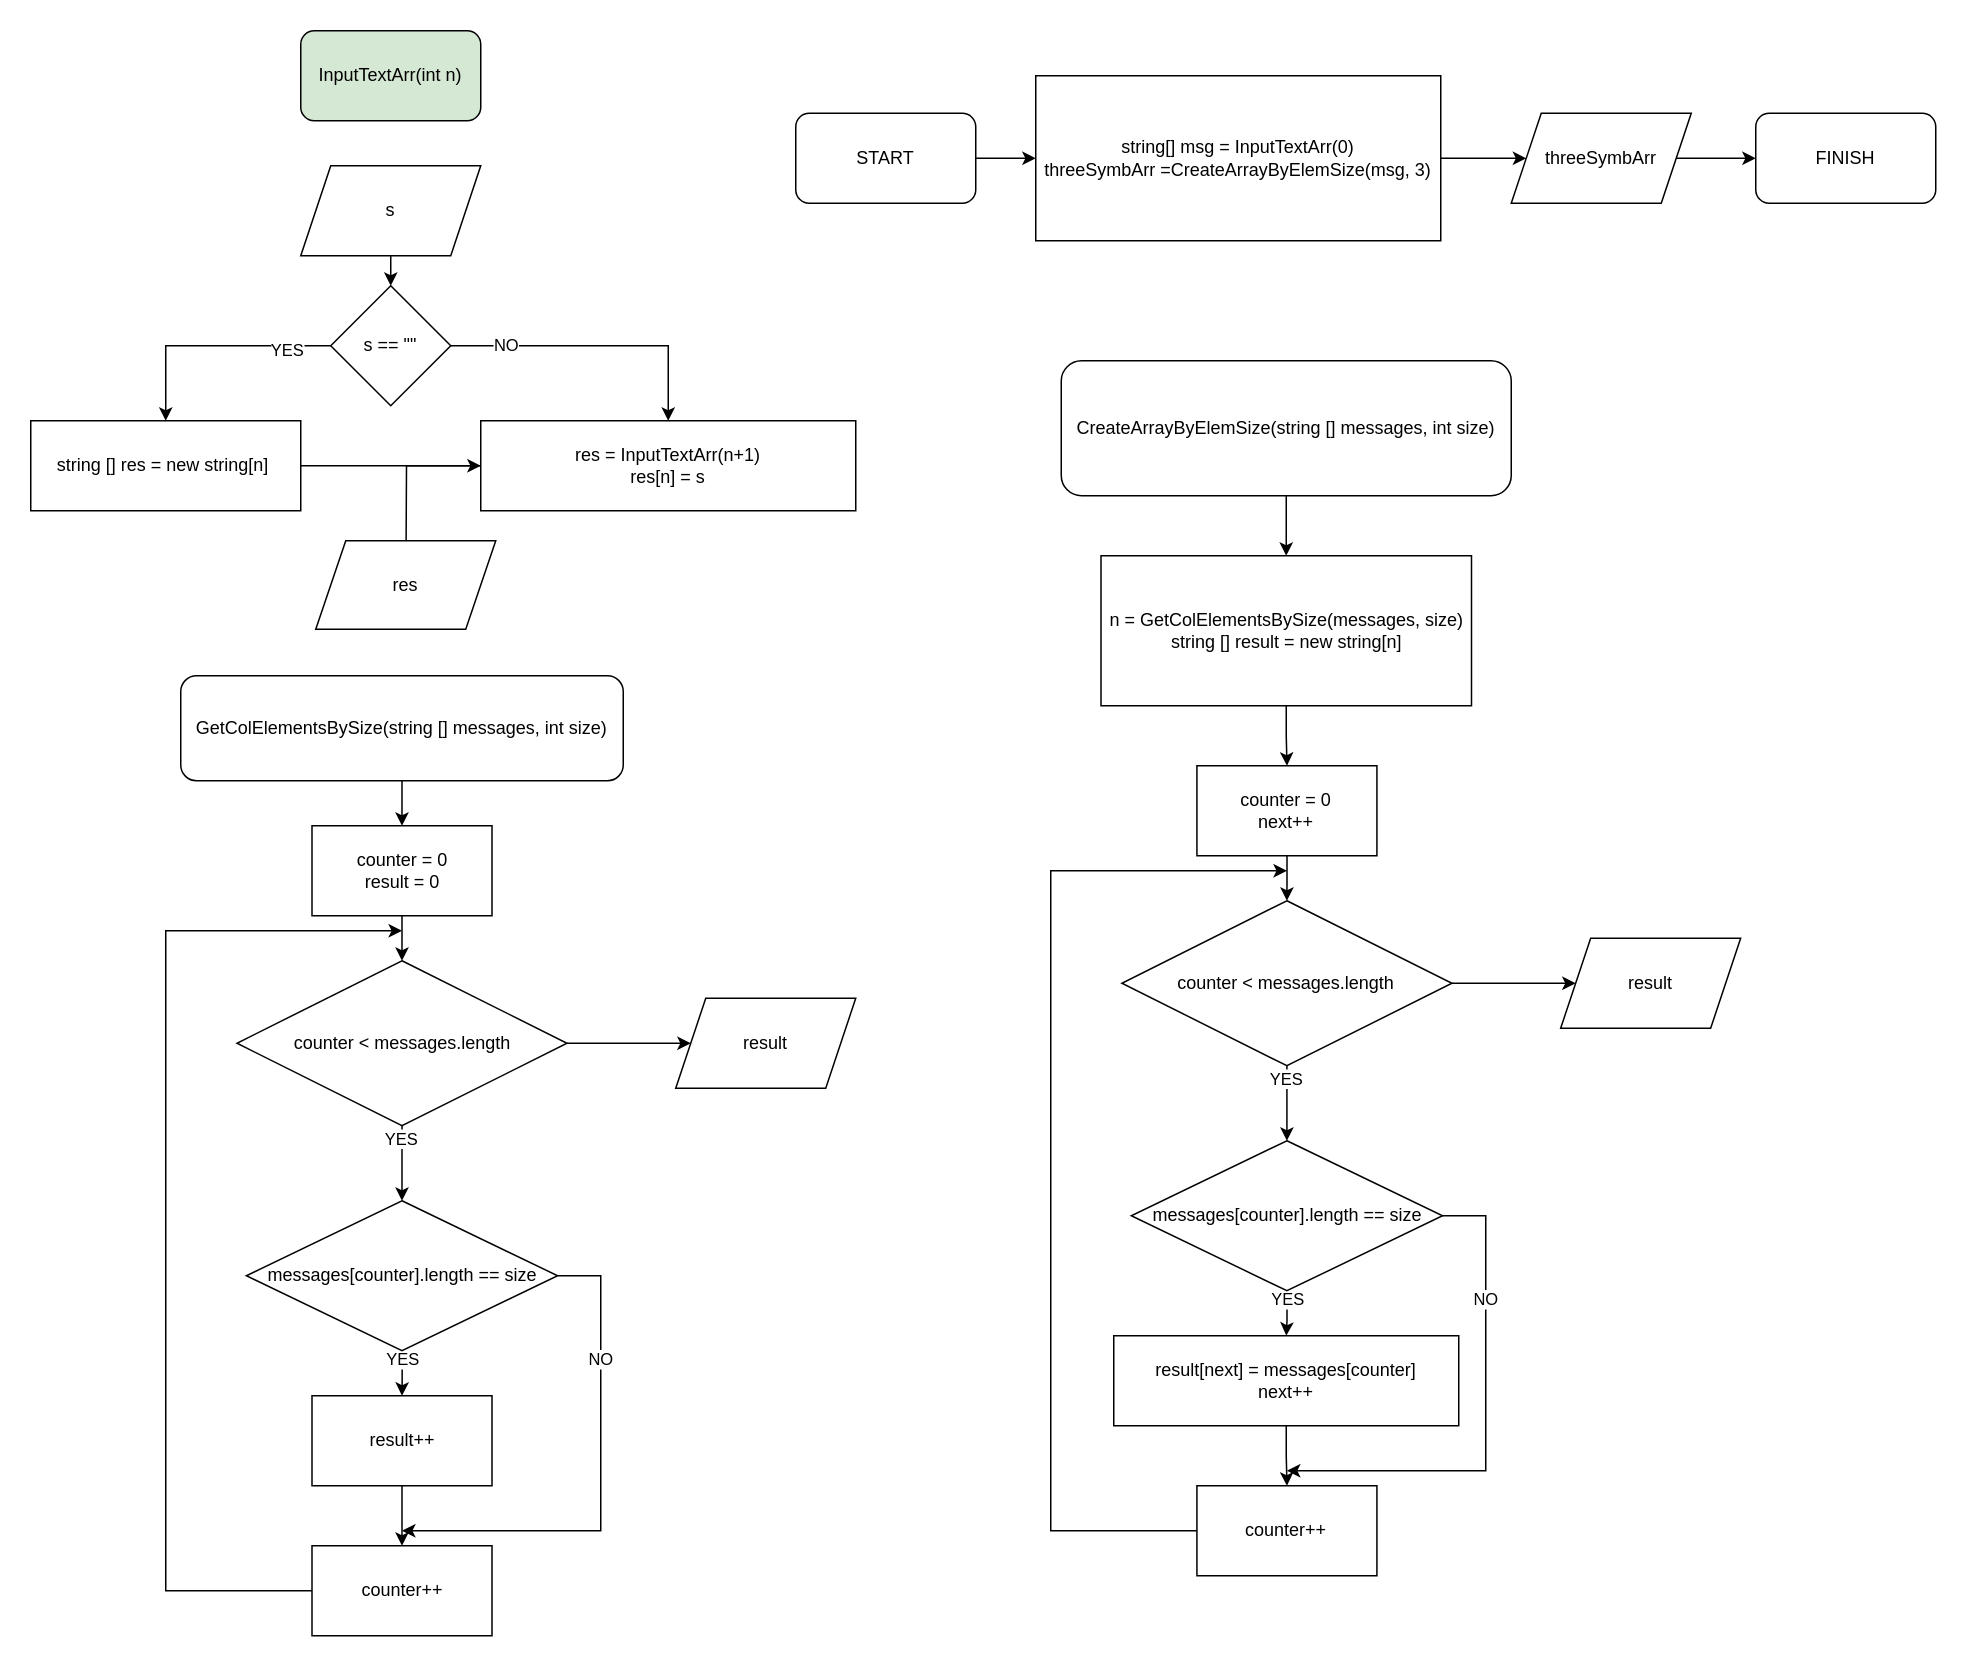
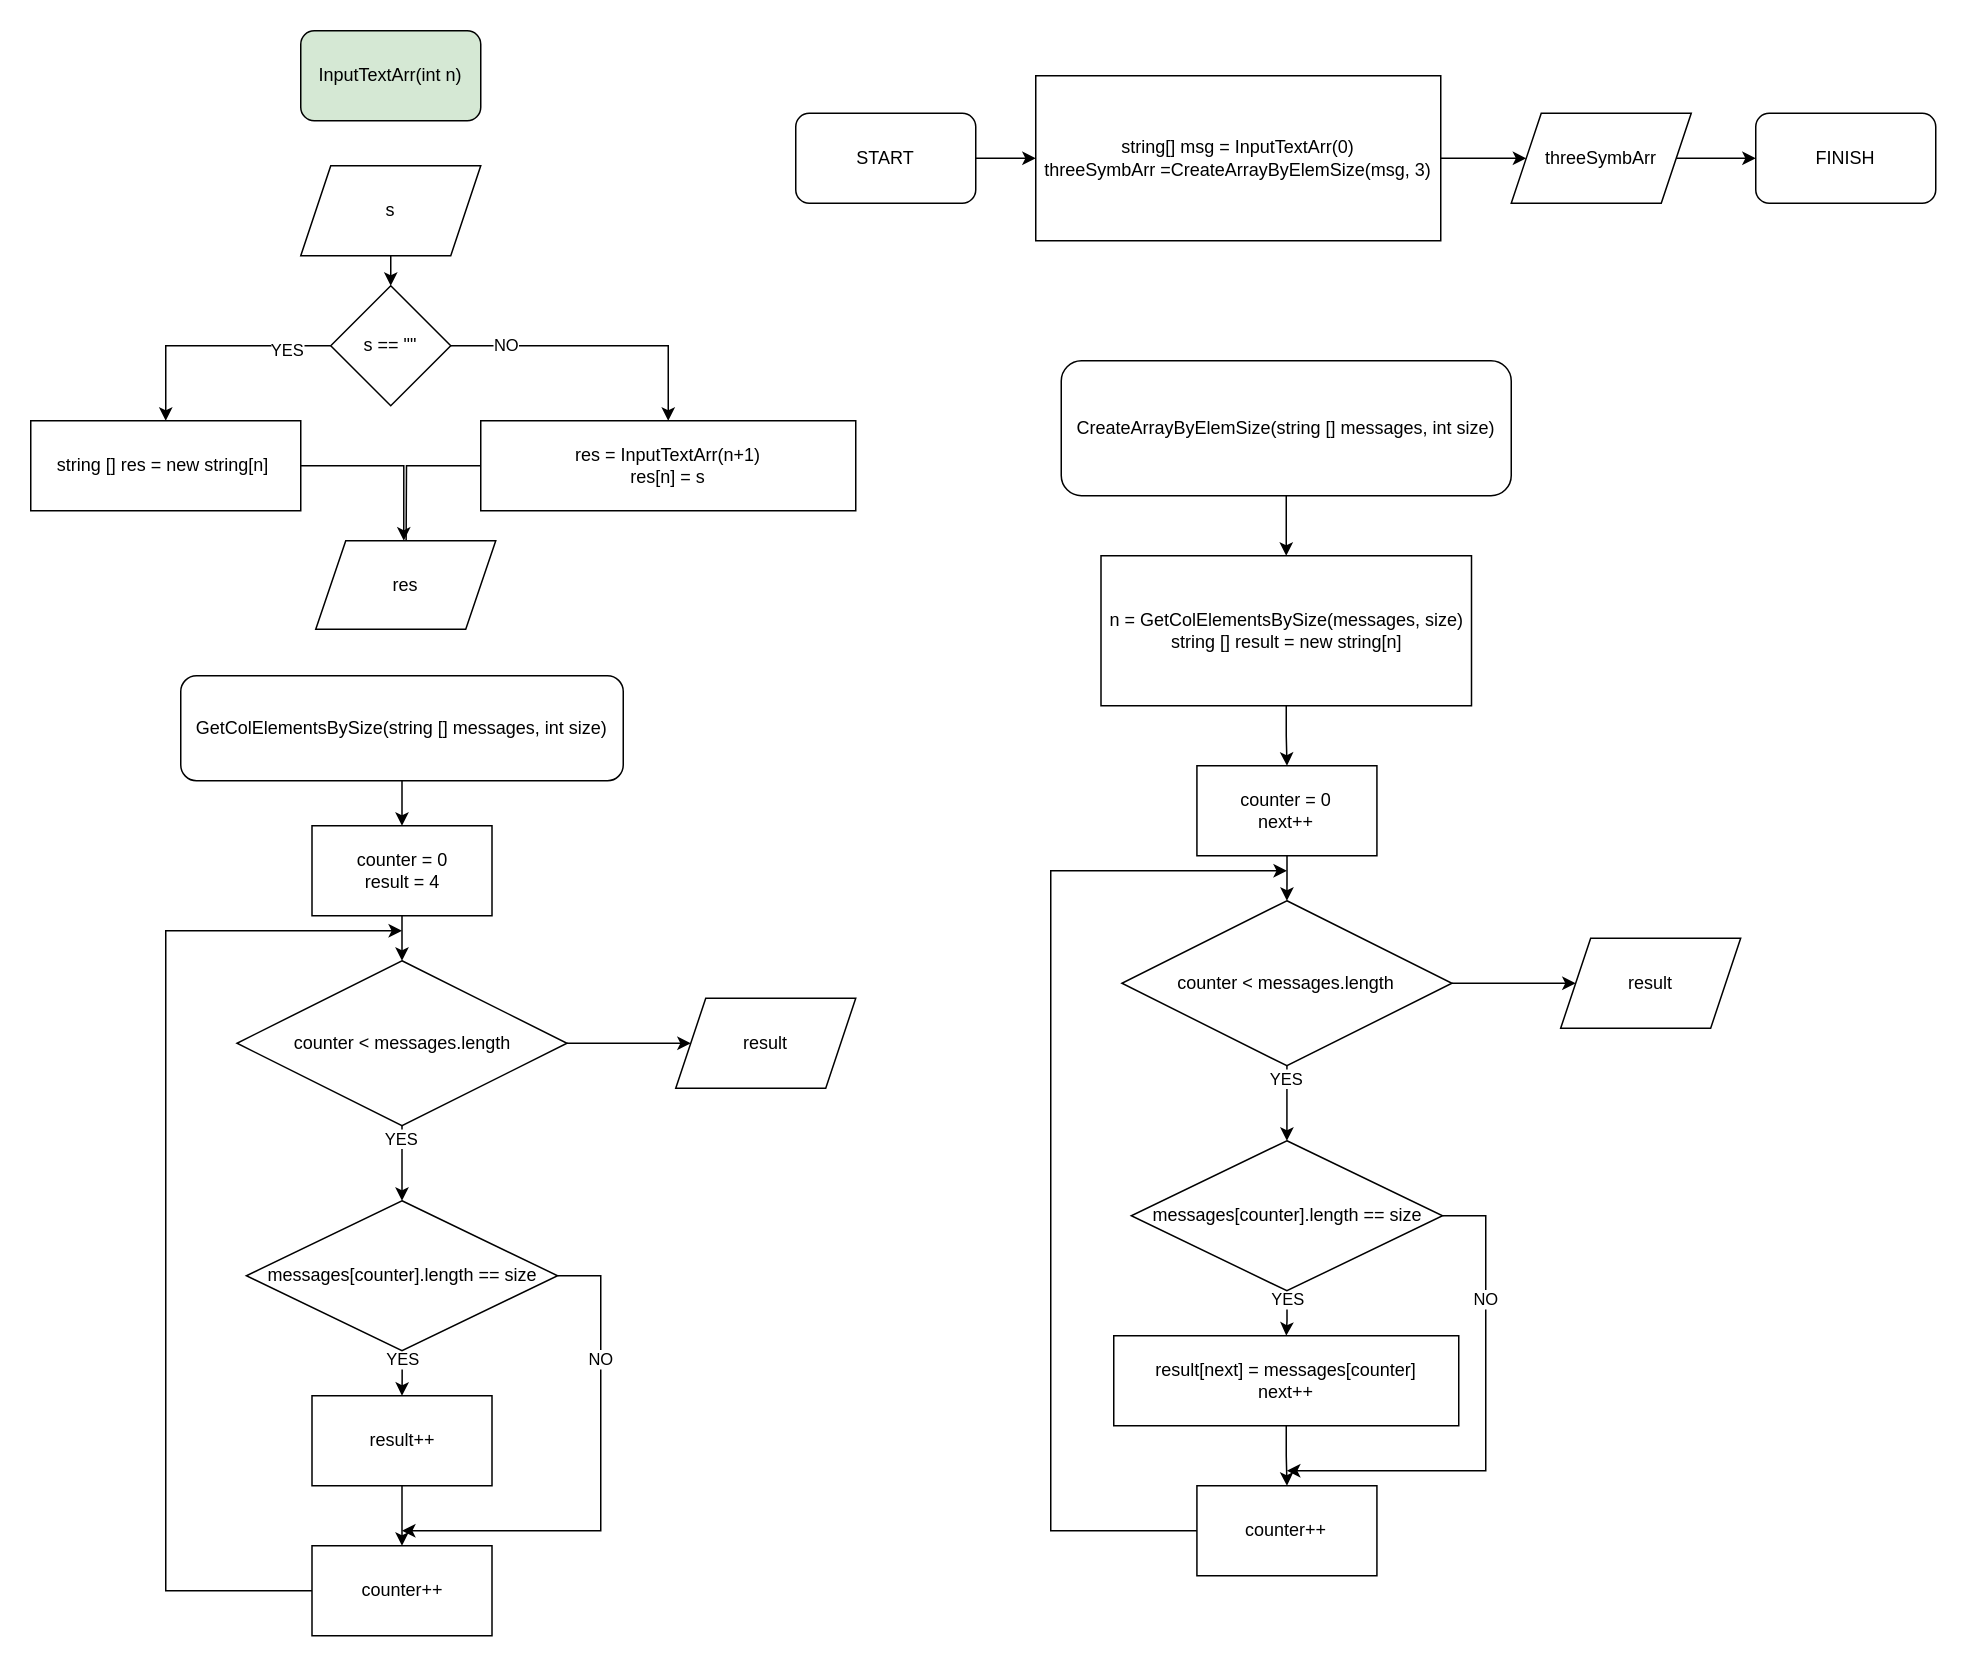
edge "string [] res = new string[n]" -> "res = InputTextArr(n+1) res[n] = s": now "string [] res = new string[n]" -> "res"
node "counter = 0 result = 0": label "counter = 0 result = 0" -> "counter = 0 result = 4"
